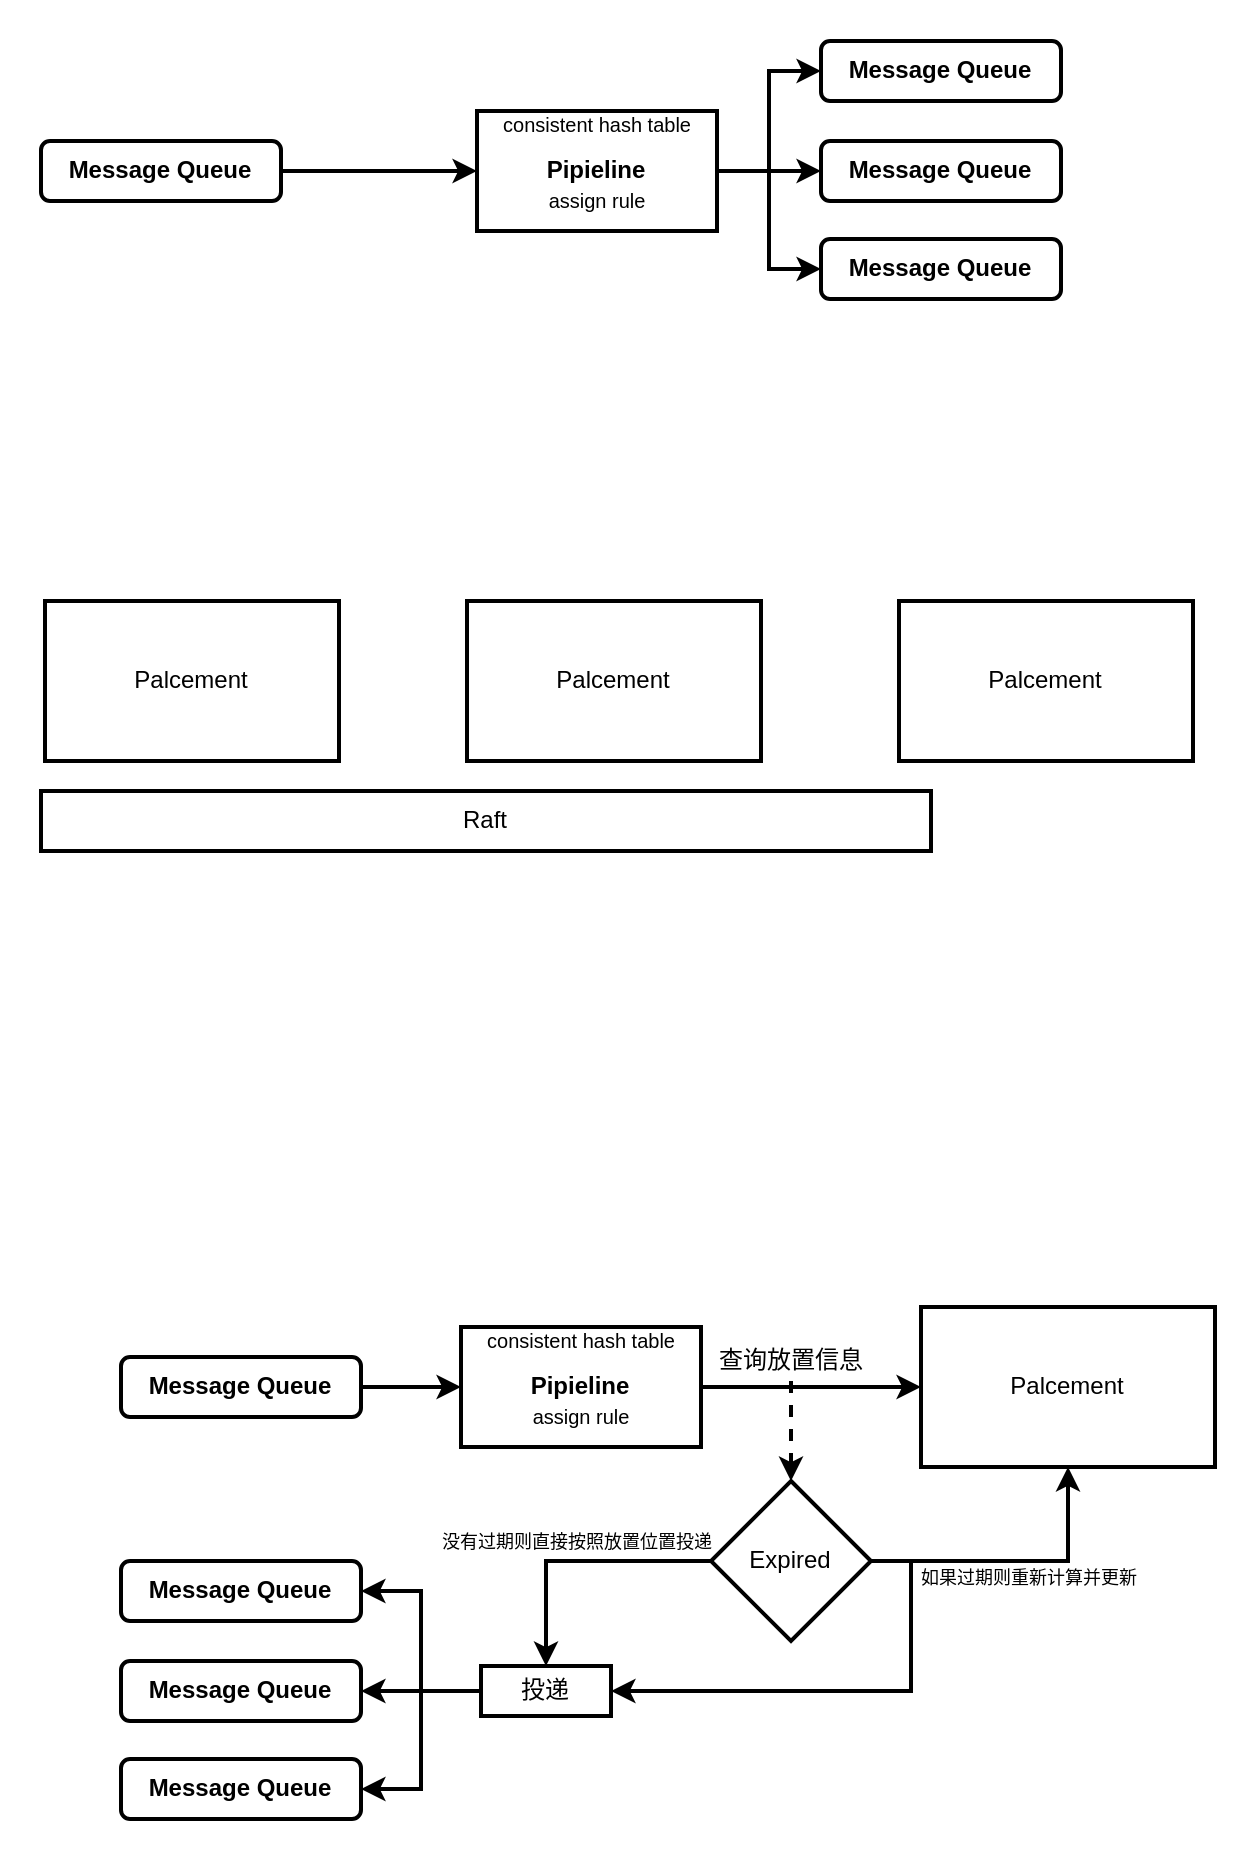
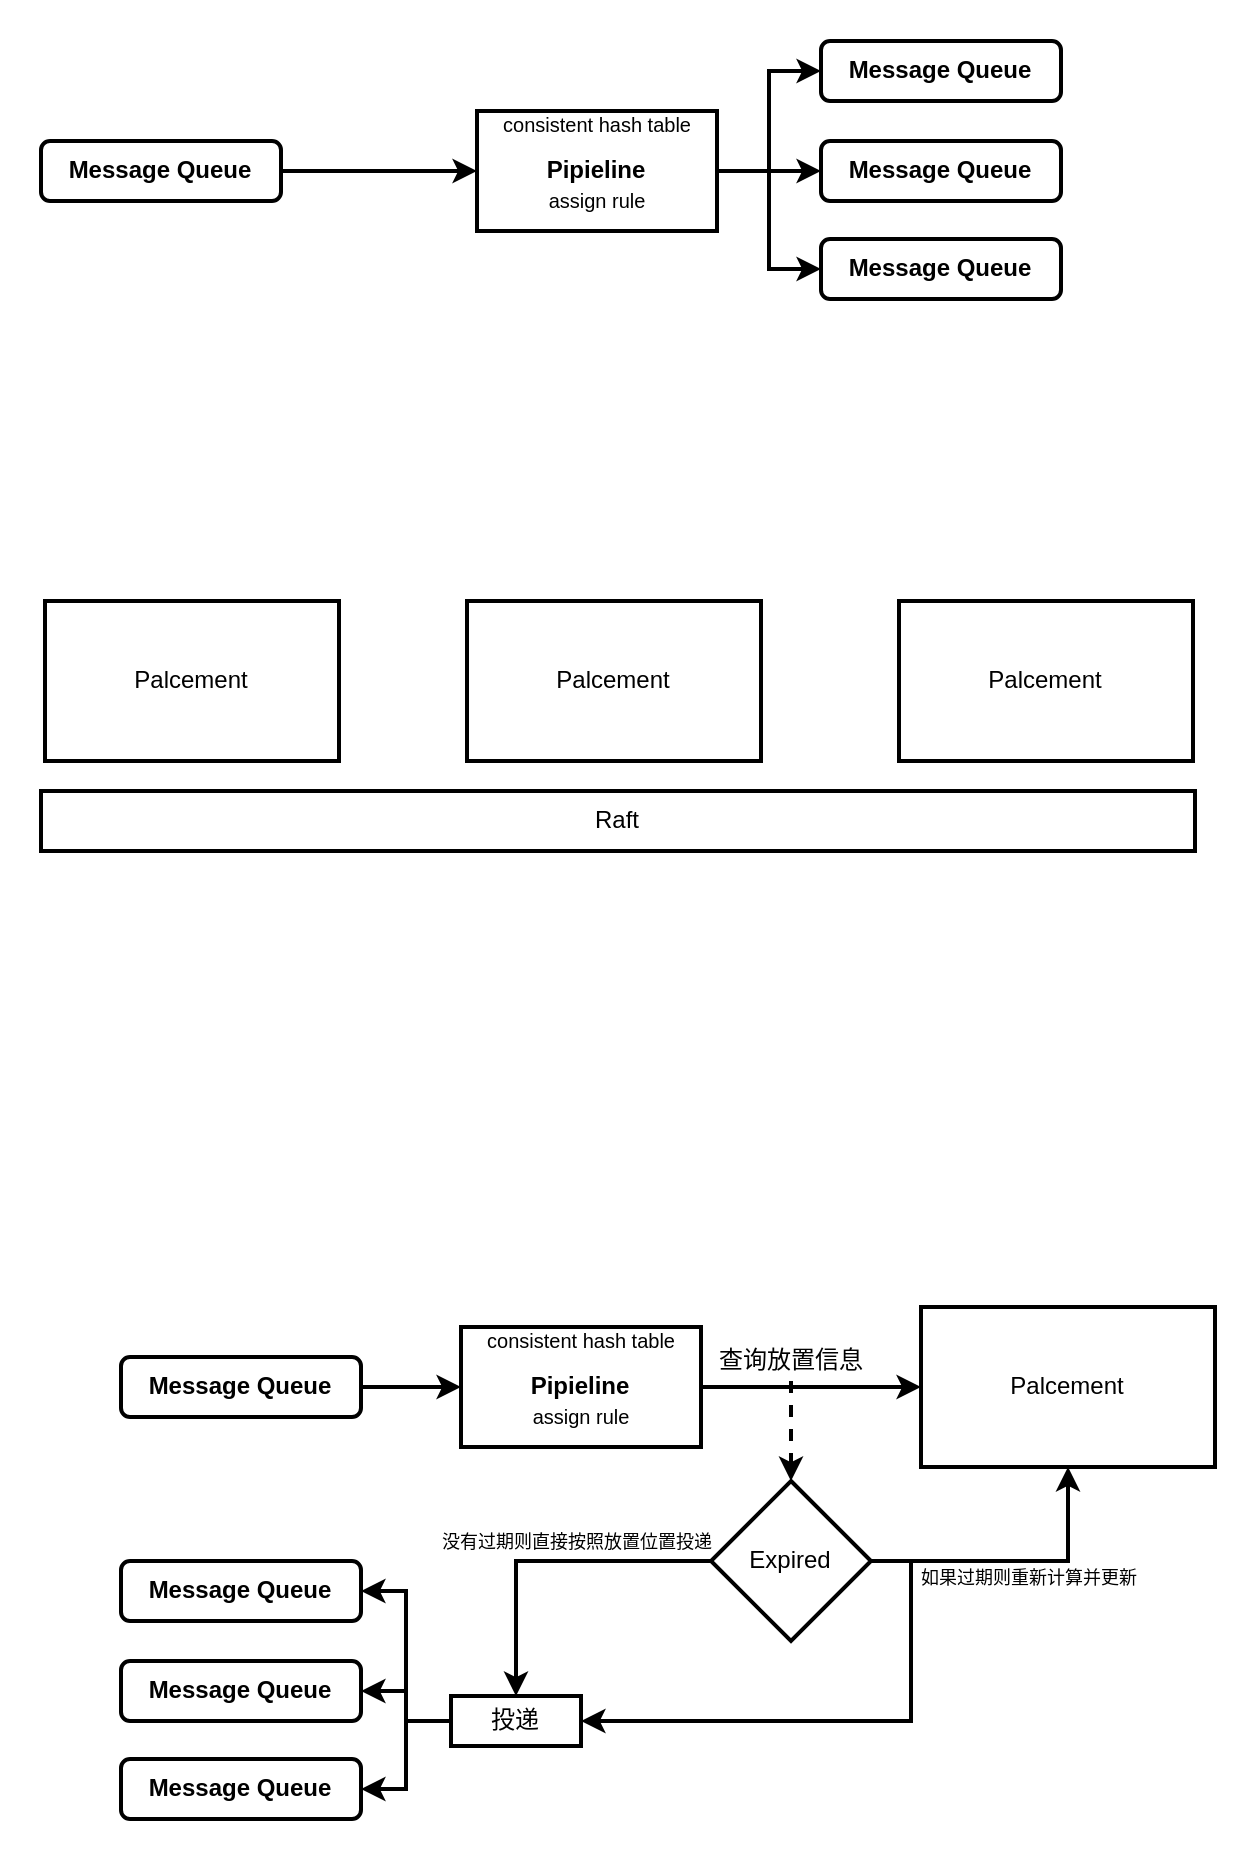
node "Raft": size 890x60 -> 1154x60
node "投递": moved (546, 1691) -> (516, 1721)
